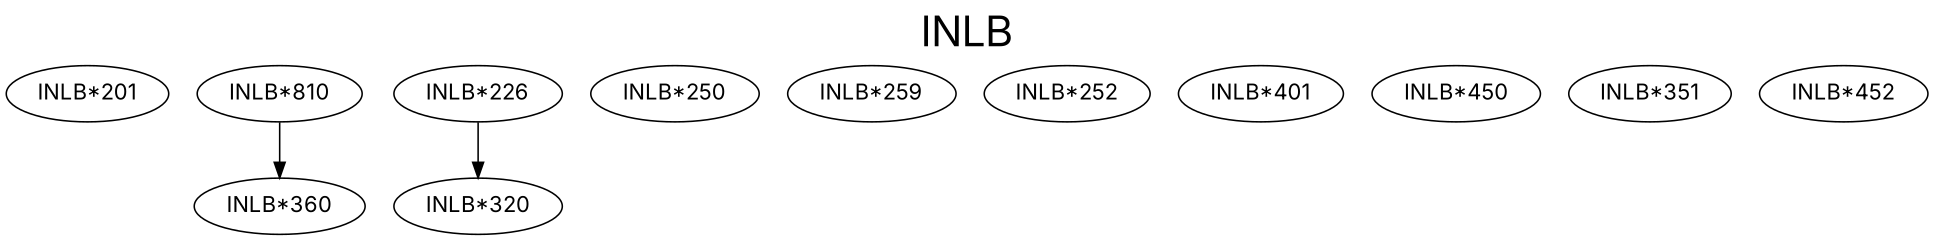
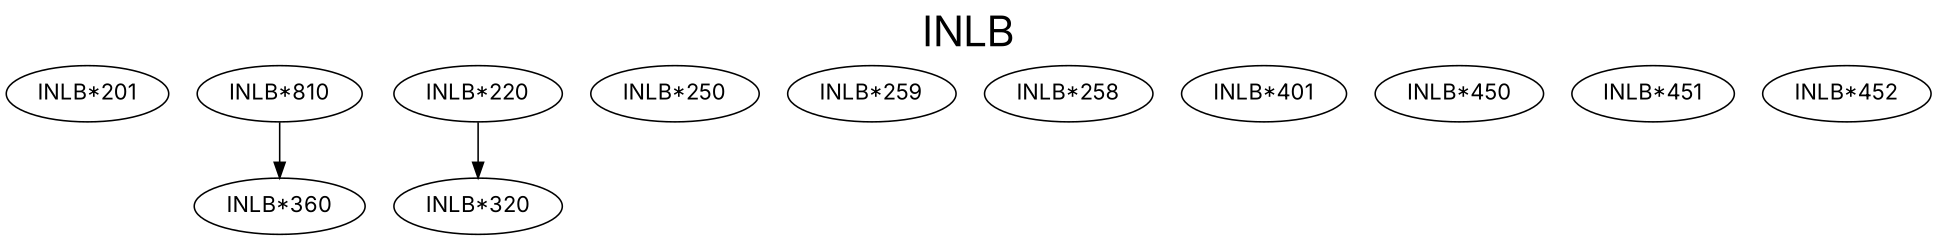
node "INLB*226": label "INLB*226" -> "INLB*220"
node "INLB*252": label "INLB*252" -> "INLB*258"
node "INLB*351": label "INLB*351" -> "INLB*451"
